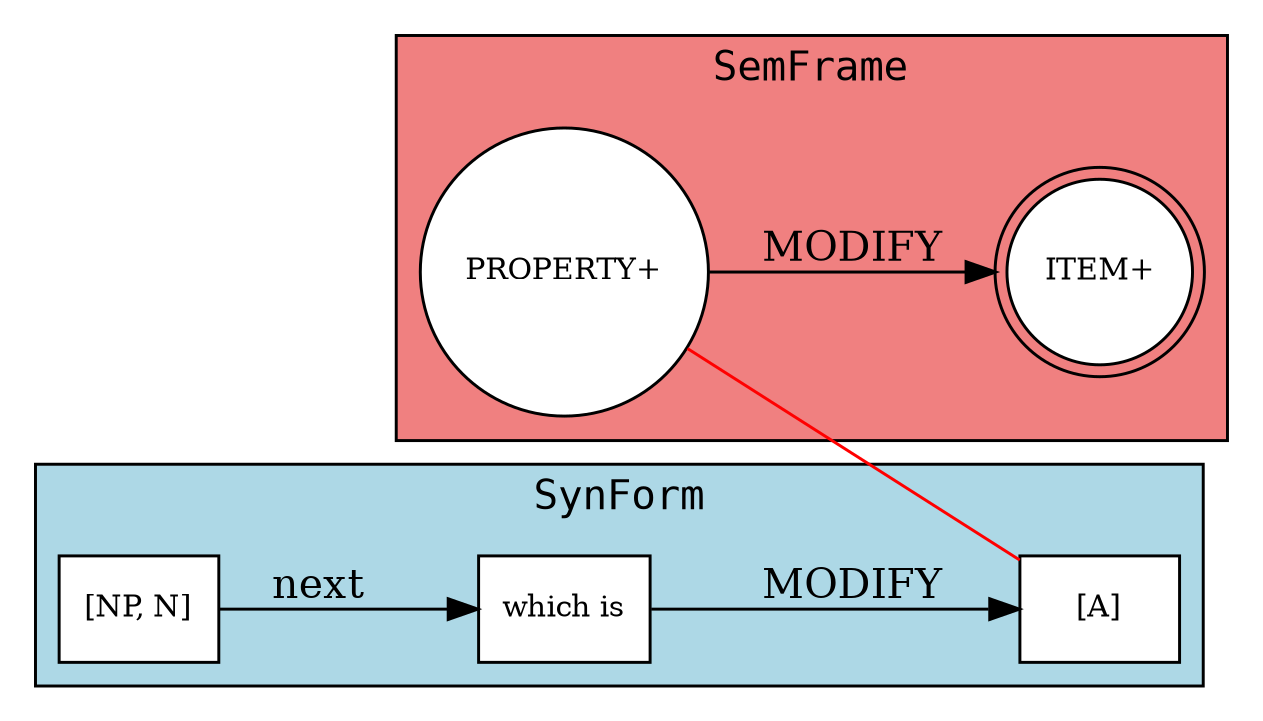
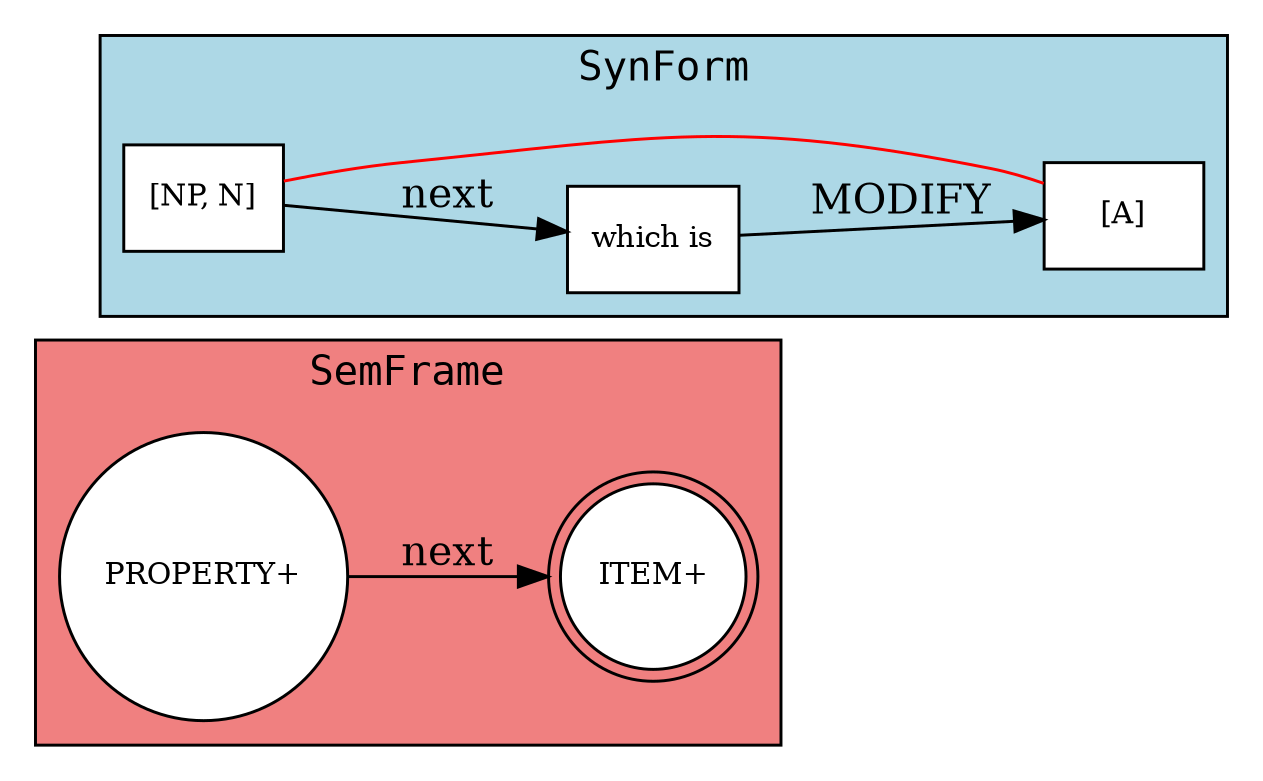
edge "PROPERTY+" -> "ITEM+": label "MODIFY" -> "next"
edge "PROPERTY+" -- "[A]": now "[NP, N]" -- "[A]"
